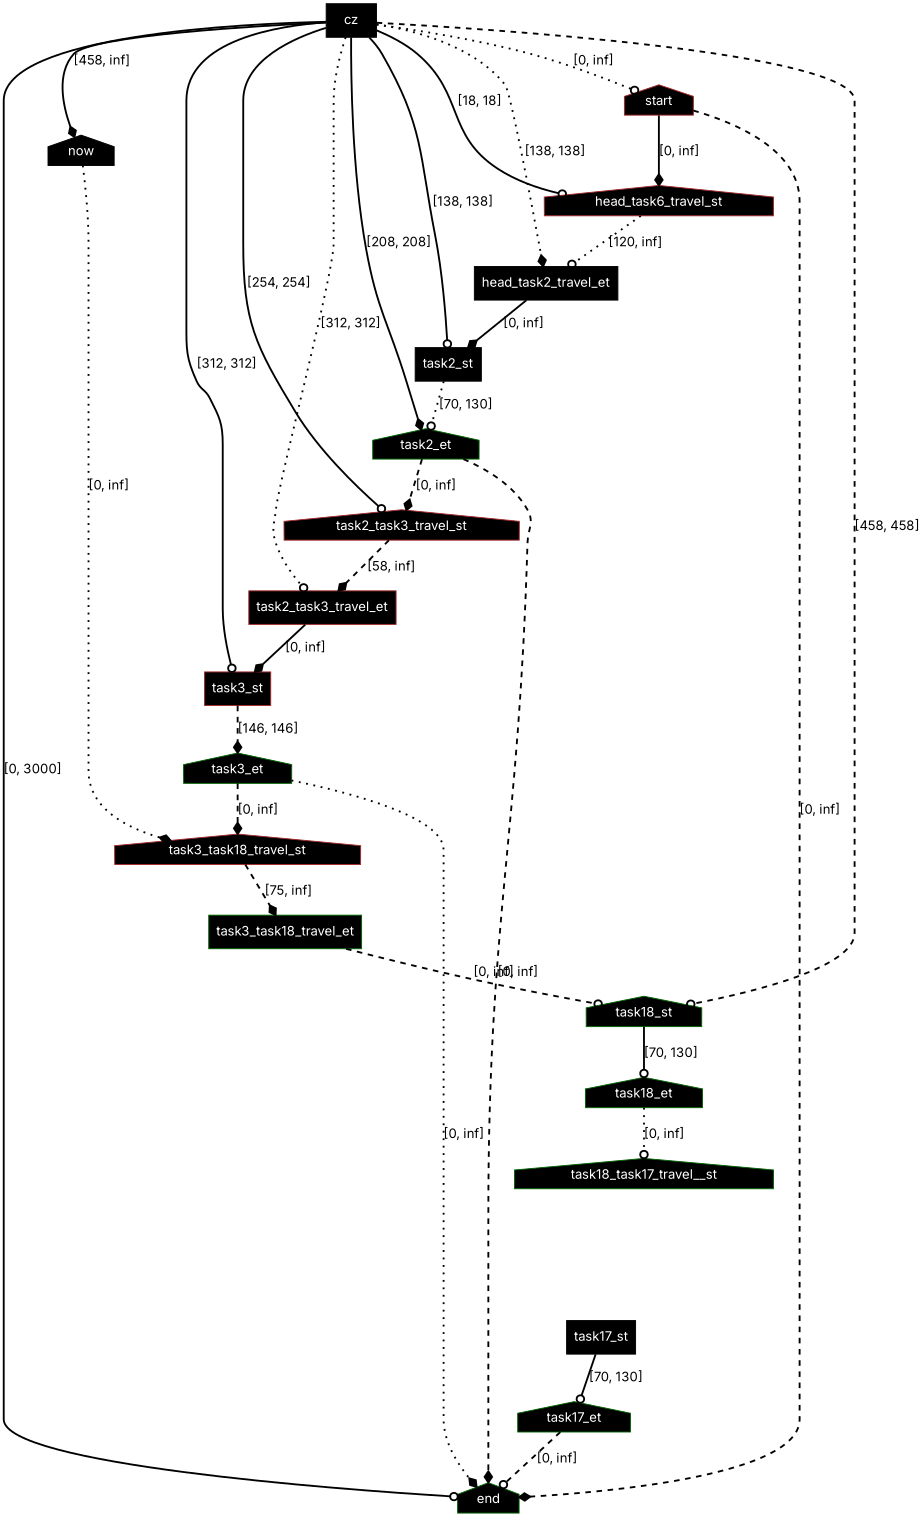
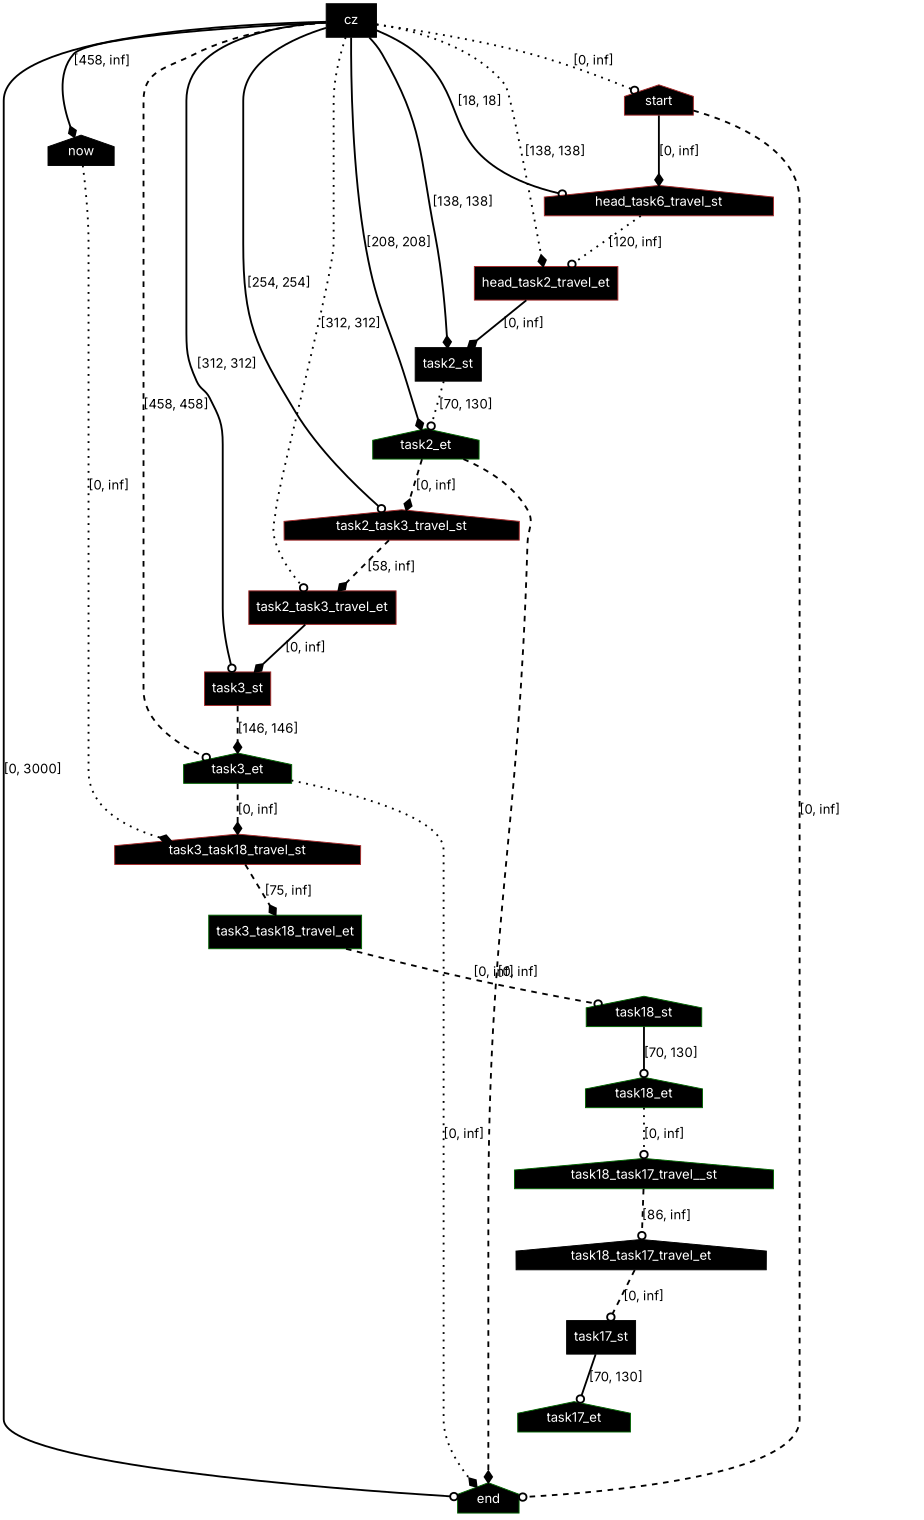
edge "cz" -> "task2_st": arrowhead odot -> diamond
node "head_task2_travel_et": color black -> brown
edge "cz" -> "task18_st": now "cz" -> "task3_et"
edge "start" -> "end": arrowhead diamond -> odot
node "task18_task17_travel_et": added
edge "task17_et" -> "end": removed, label "[0, inf]"
